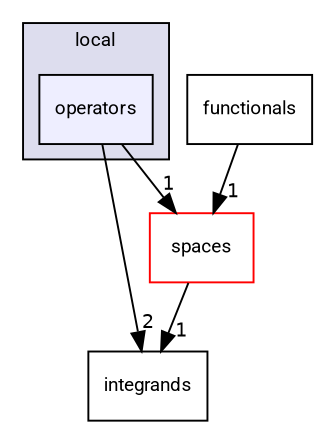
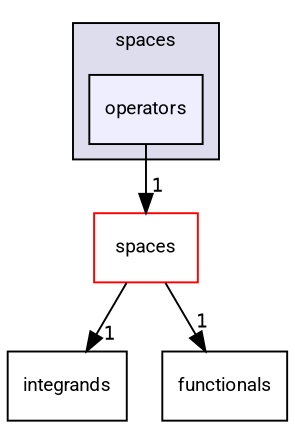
cluster "local": label "local" -> "spaces"
edge "functionals" -> "spaces": reversed
edge "operators" -> "integrands": removed
